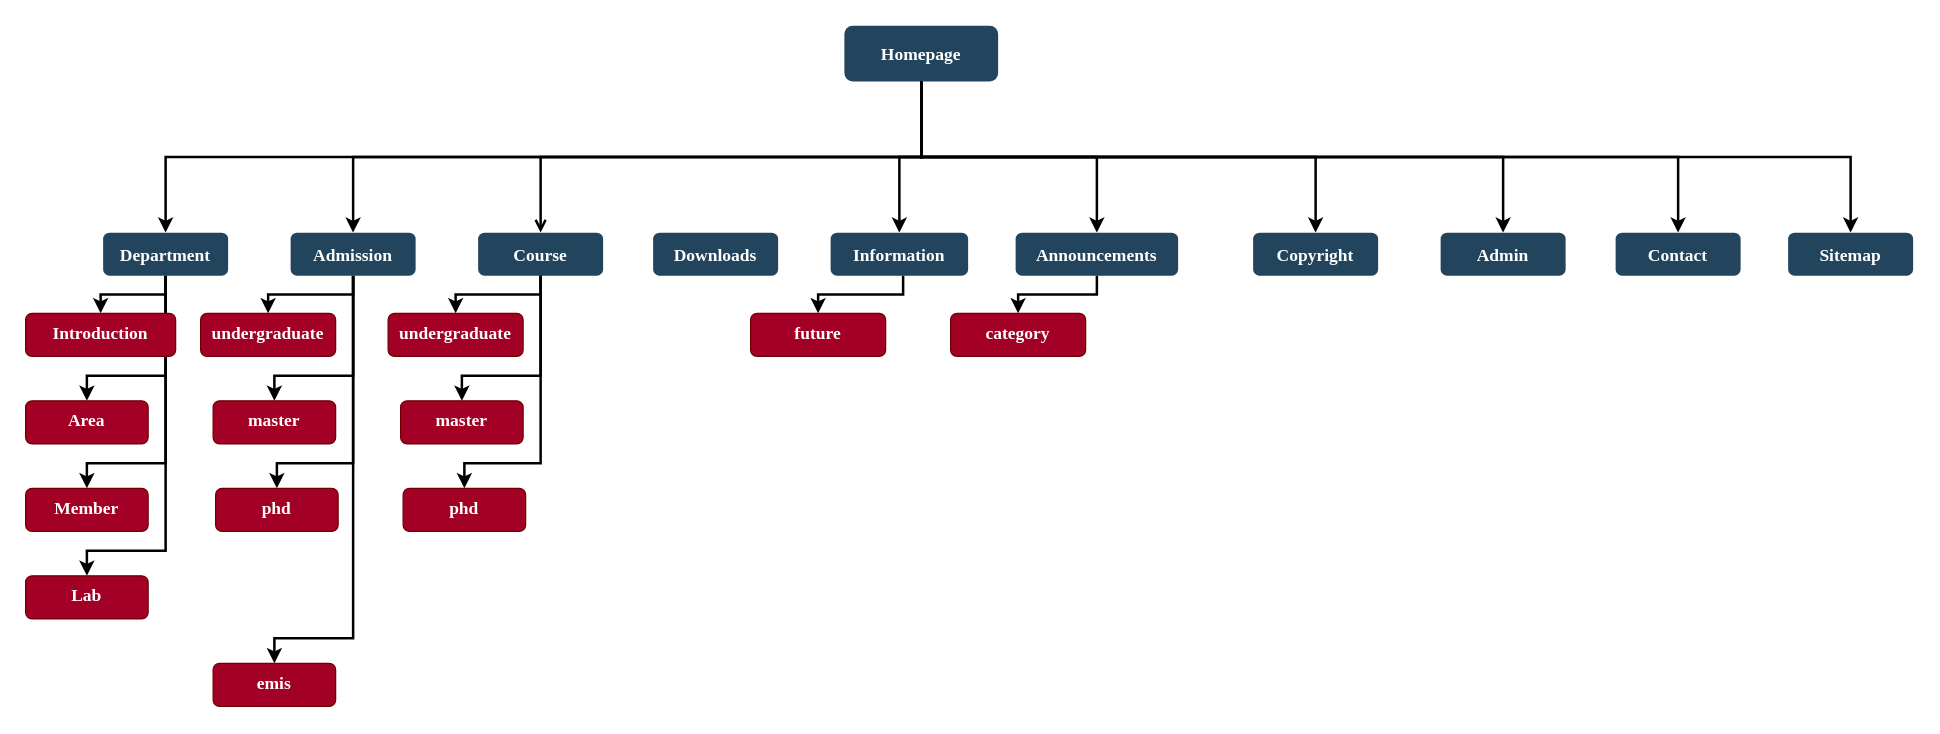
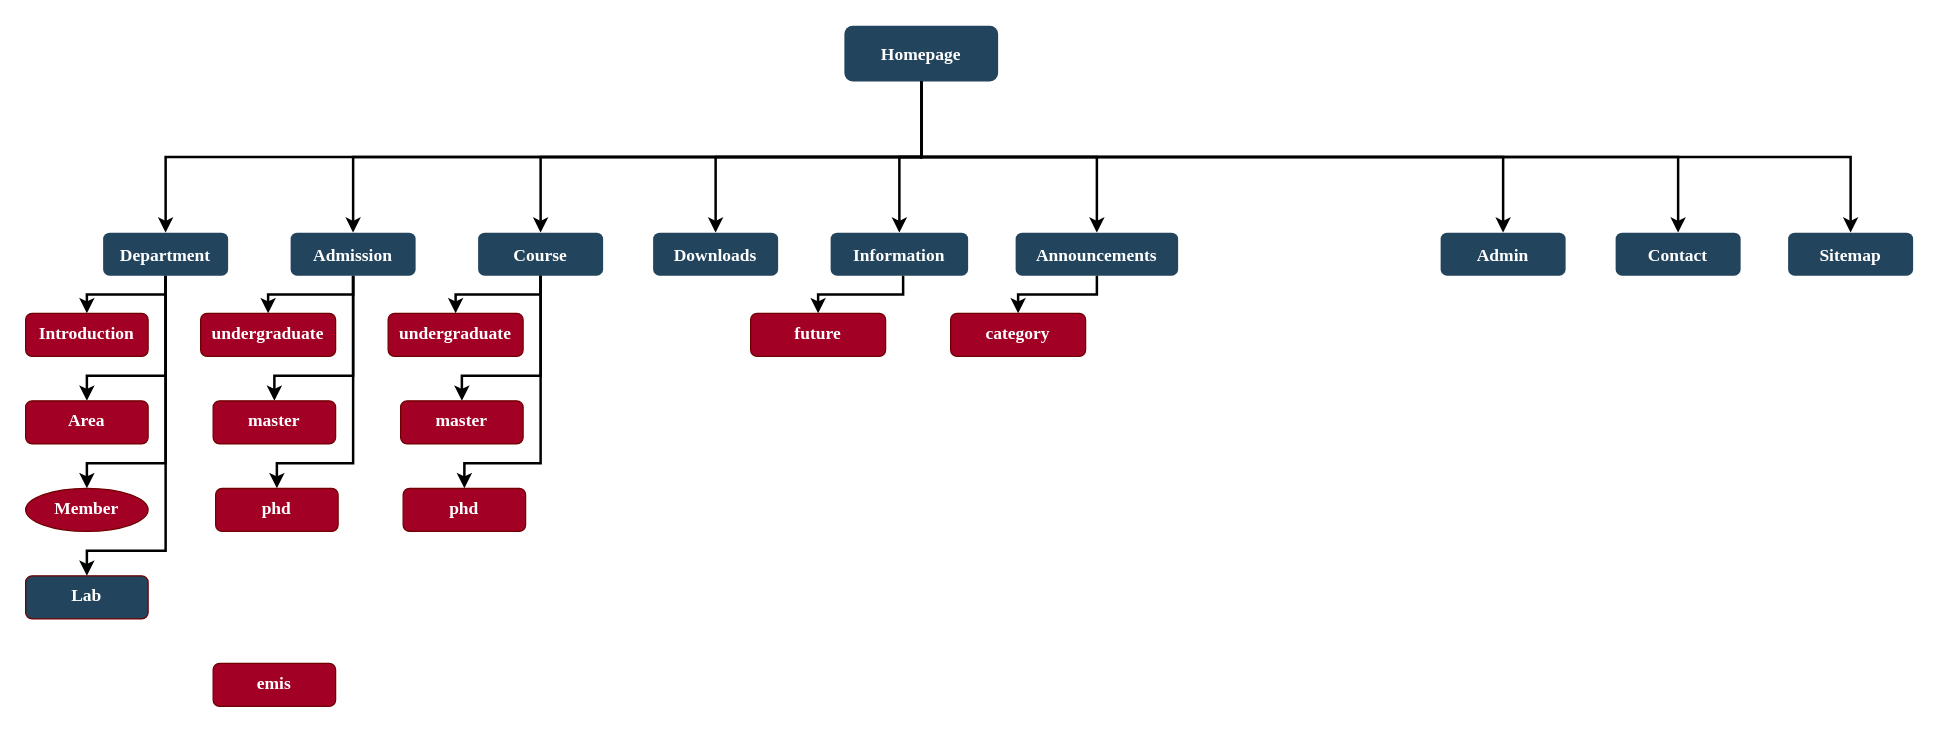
edge "Homepage" -> "Downloads": added
edge "Homepage" -> "Copyright": removed
edge "Homepage" -> "Course": arrowhead open -> classic
node "Copyright": removed
node "Introduction": size 150x43 -> 123x43
node "Member": shape rounded rectangle -> ellipse
node "Lab": fillcolor #a20025 -> #23445d
edge "Admission" -> "emis": removed
